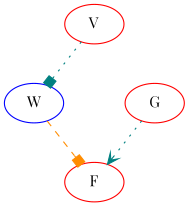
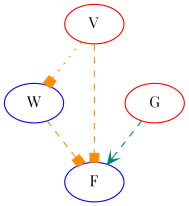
edge "V" -> "W": color teal -> darkorange
edge "V" -> "F": added
edge "G" -> "F": style dotted -> dashed
node "F": color red -> blue
